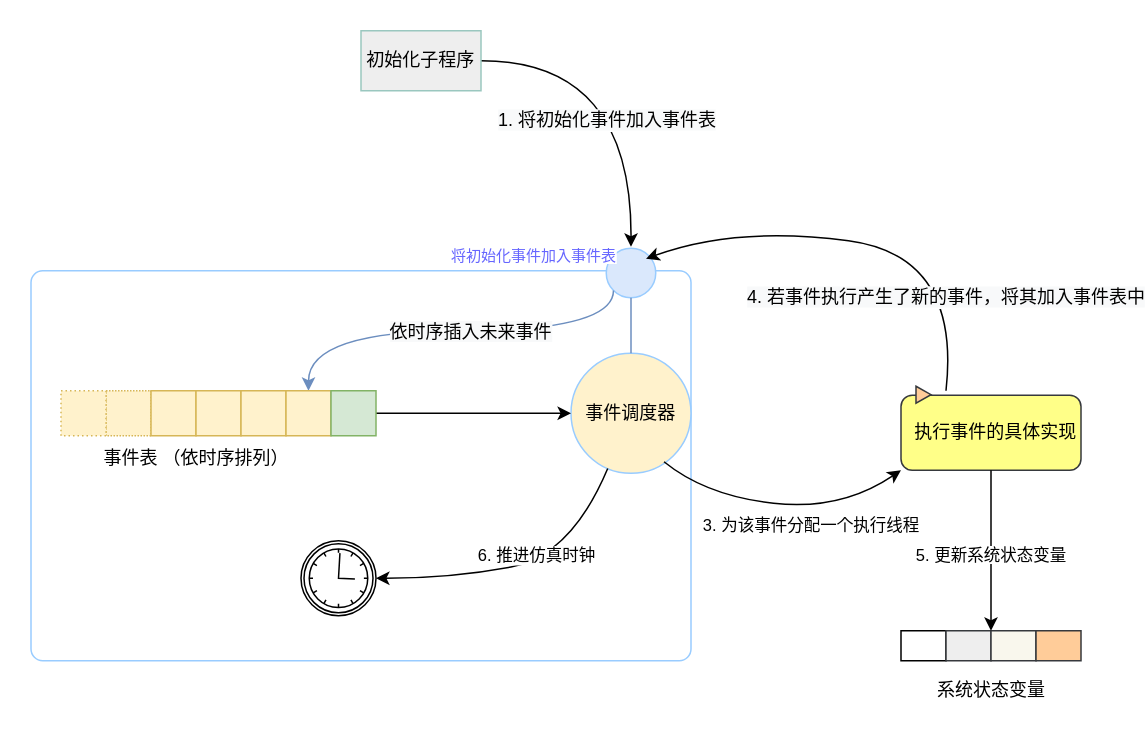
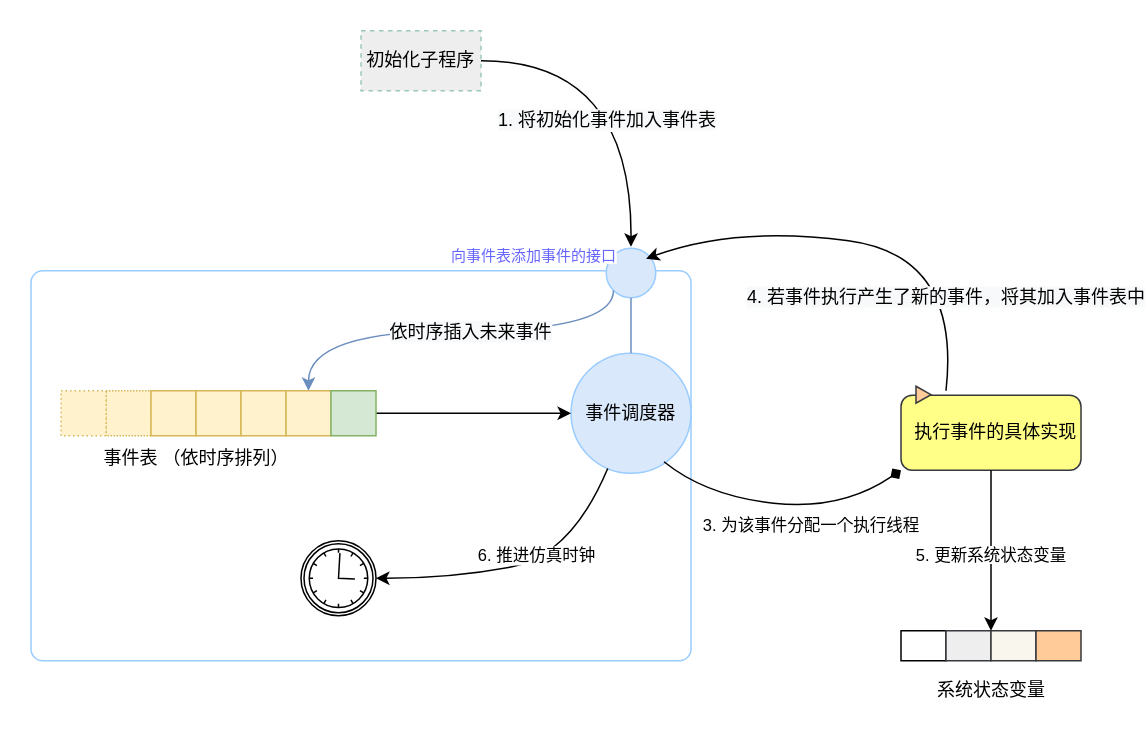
node "初始化子程序": style solid -> dashed
node "将初始化事件加入事件表": label "将初始化事件加入事件表" -> "向事件表添加事件的接口"
node "事件调度器": fillcolor #fff2cc -> #dae8fc
edge "事件调度器" -> "执行事件的具体实现": arrowhead classic -> diamond
